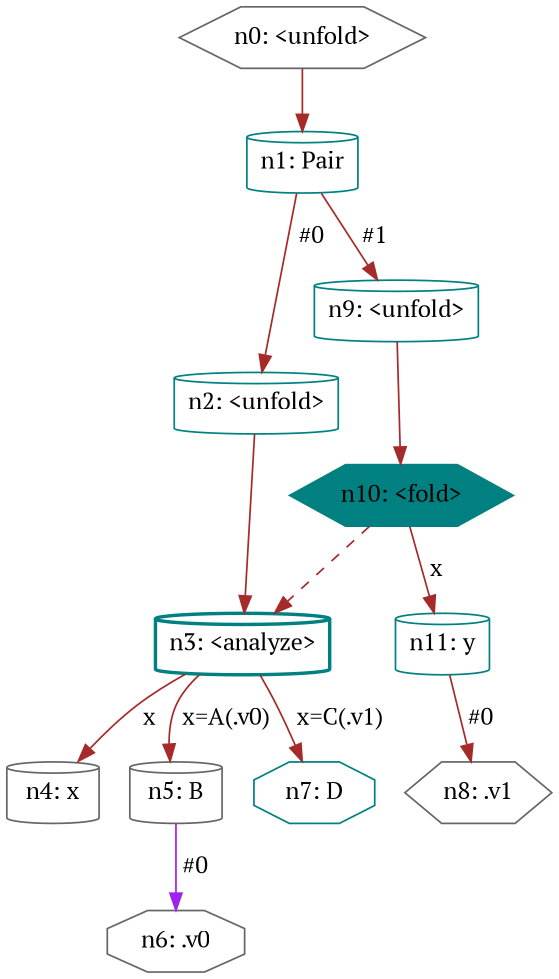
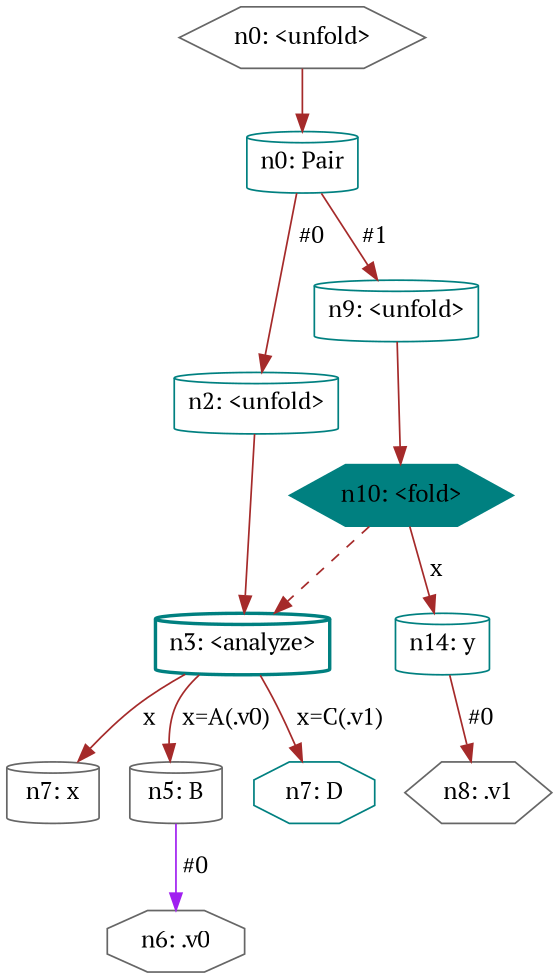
node "n1: Pair": label "n1: Pair" -> "n0: Pair"
node "n11: y": label "n11: y" -> "n14: y"
node "n4: x": label "n4: x" -> "n7: x"
